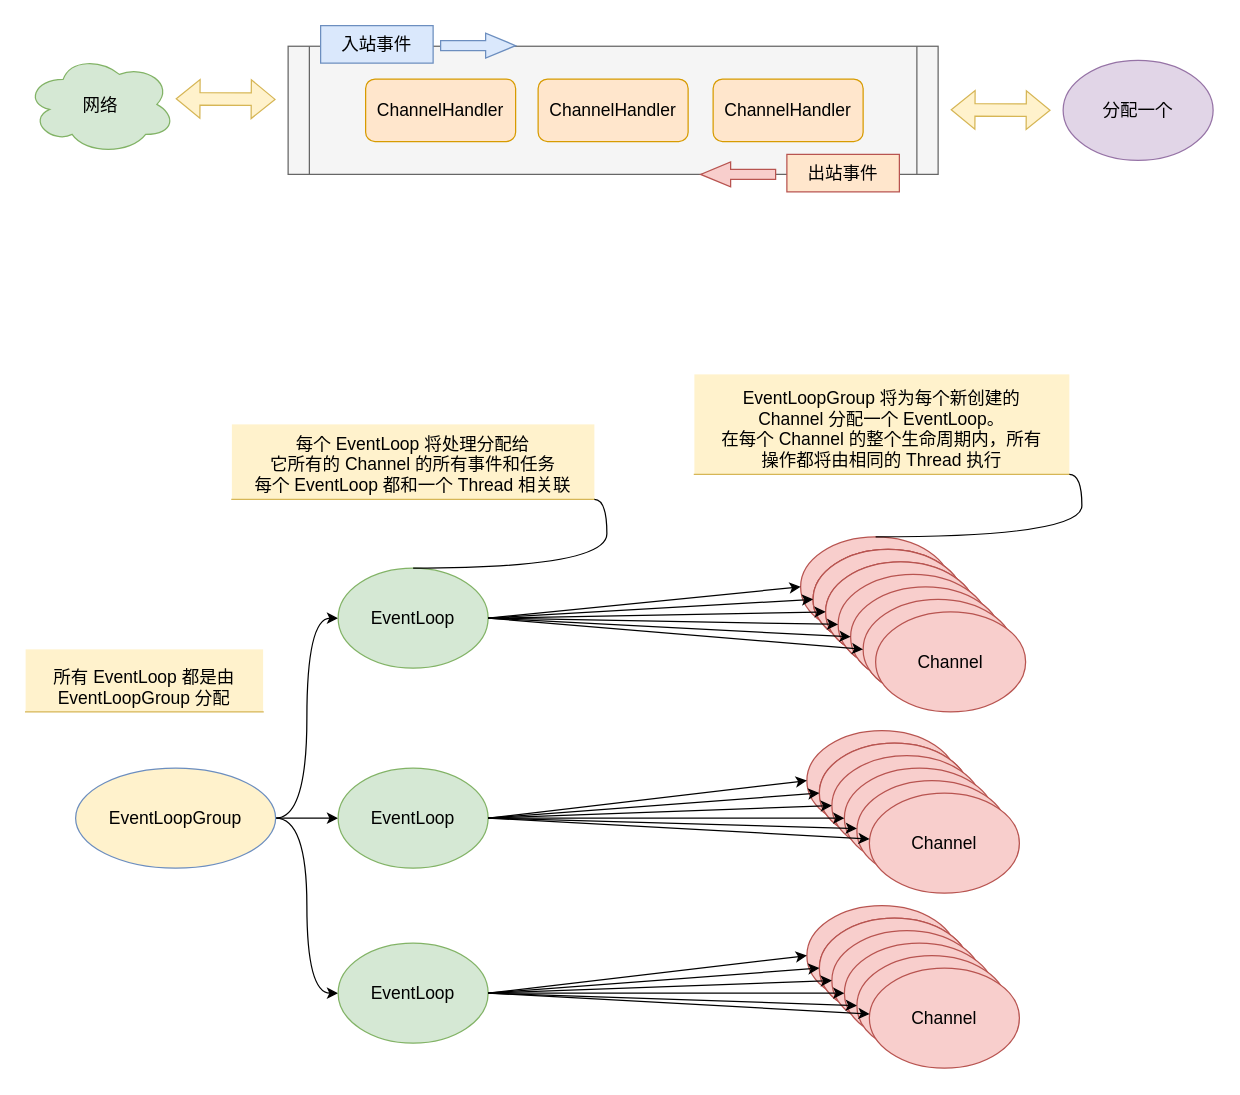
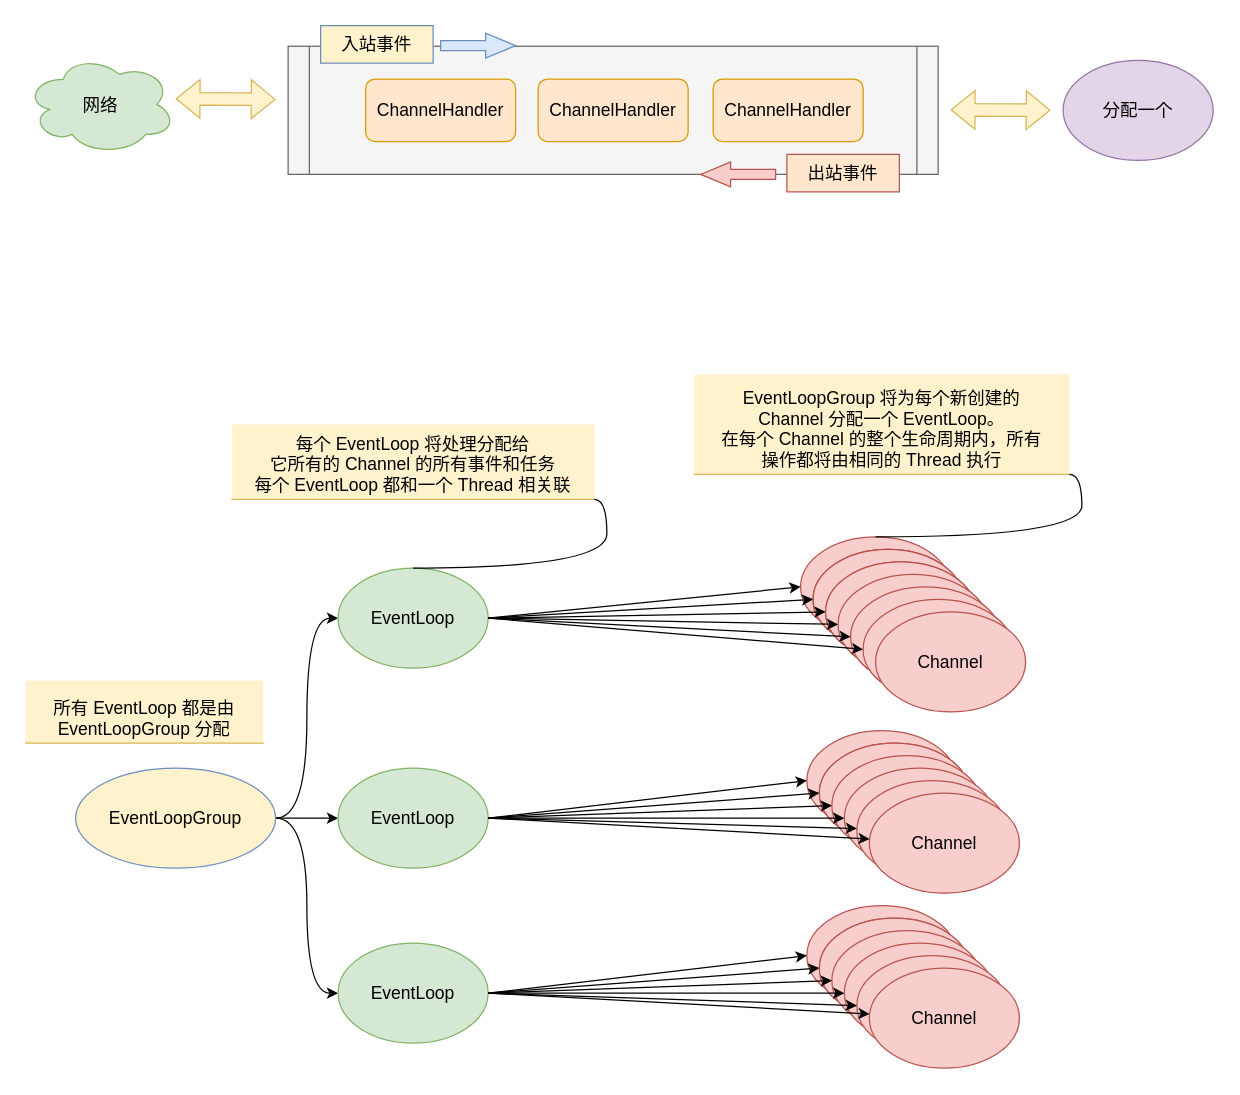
node "入站事件": fillcolor #dae8fc -> #fff2cc
node "所有 EventLoop 都是由 EventLoopGroup 分配": moved (144, 681) -> (144, 712)
